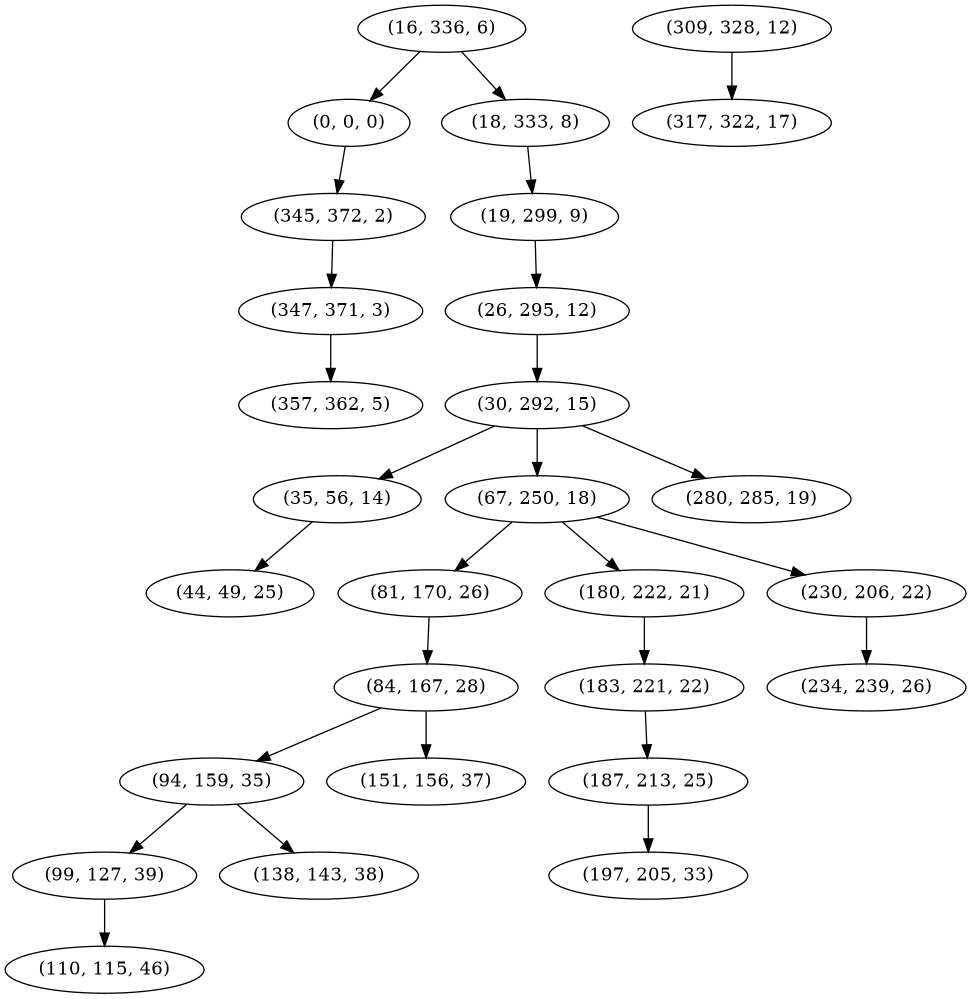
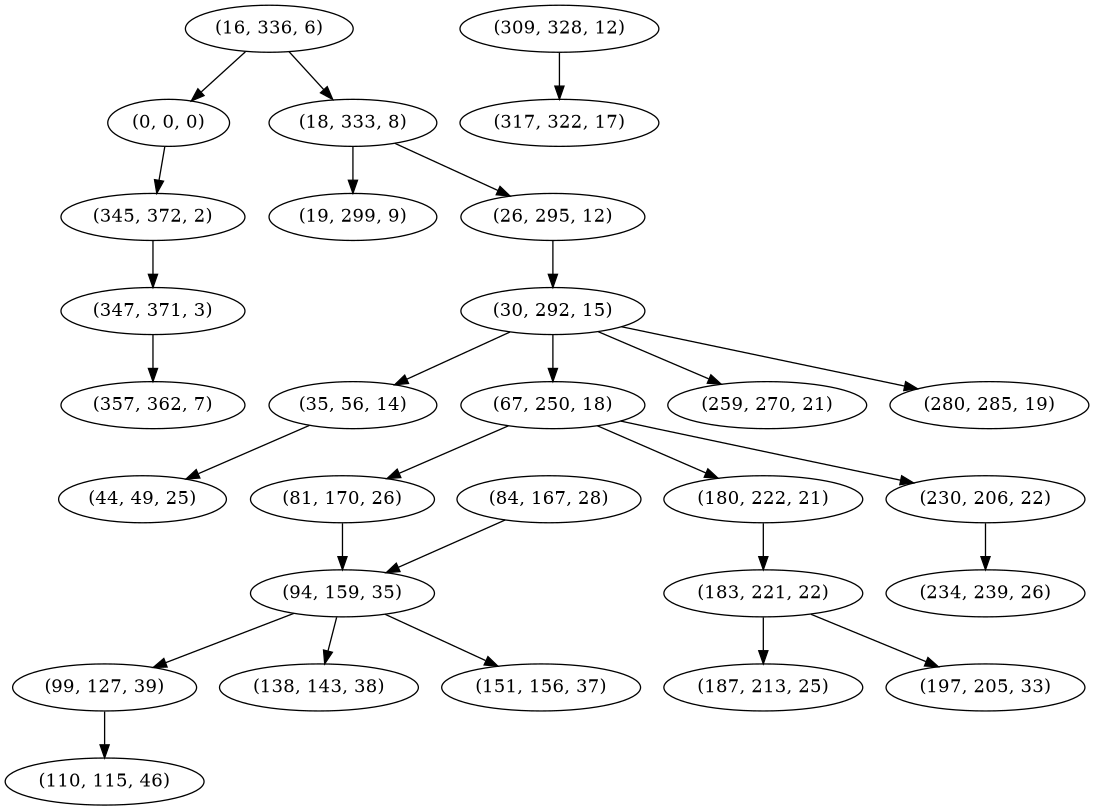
edge "(19, 299, 9)" -> "(26, 295, 12)": now "(18, 333, 8)" -> "(26, 295, 12)"
node "(357, 362, 5)": label "(357, 362, 5)" -> "(357, 362, 7)"
node "(259, 270, 21)": added
edge "(81, 170, 26)" -> "(84, 167, 28)": now "(81, 170, 26)" -> "(94, 159, 35)"
edge "(84, 167, 28)" -> "(151, 156, 37)": now "(94, 159, 35)" -> "(151, 156, 37)"
edge "(187, 213, 25)" -> "(197, 205, 33)": now "(183, 221, 22)" -> "(197, 205, 33)"
